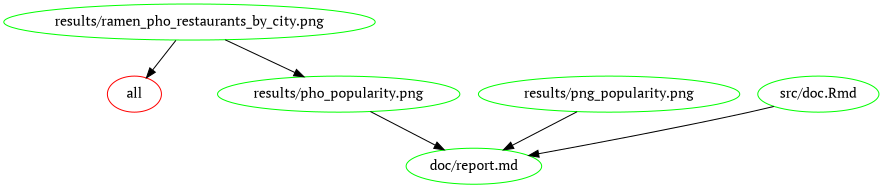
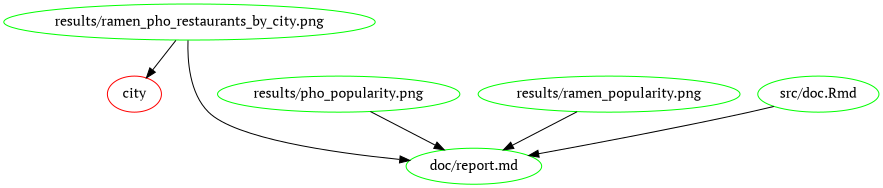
edge "results/ramen_pho_restaurants_by_city.png" -> "results/pho_popularity.png": now "results/ramen_pho_restaurants_by_city.png" -> "doc/report.md"
node "all": label "all" -> "city"
node "results/png_popularity.png": label "results/png_popularity.png" -> "results/ramen_popularity.png"
